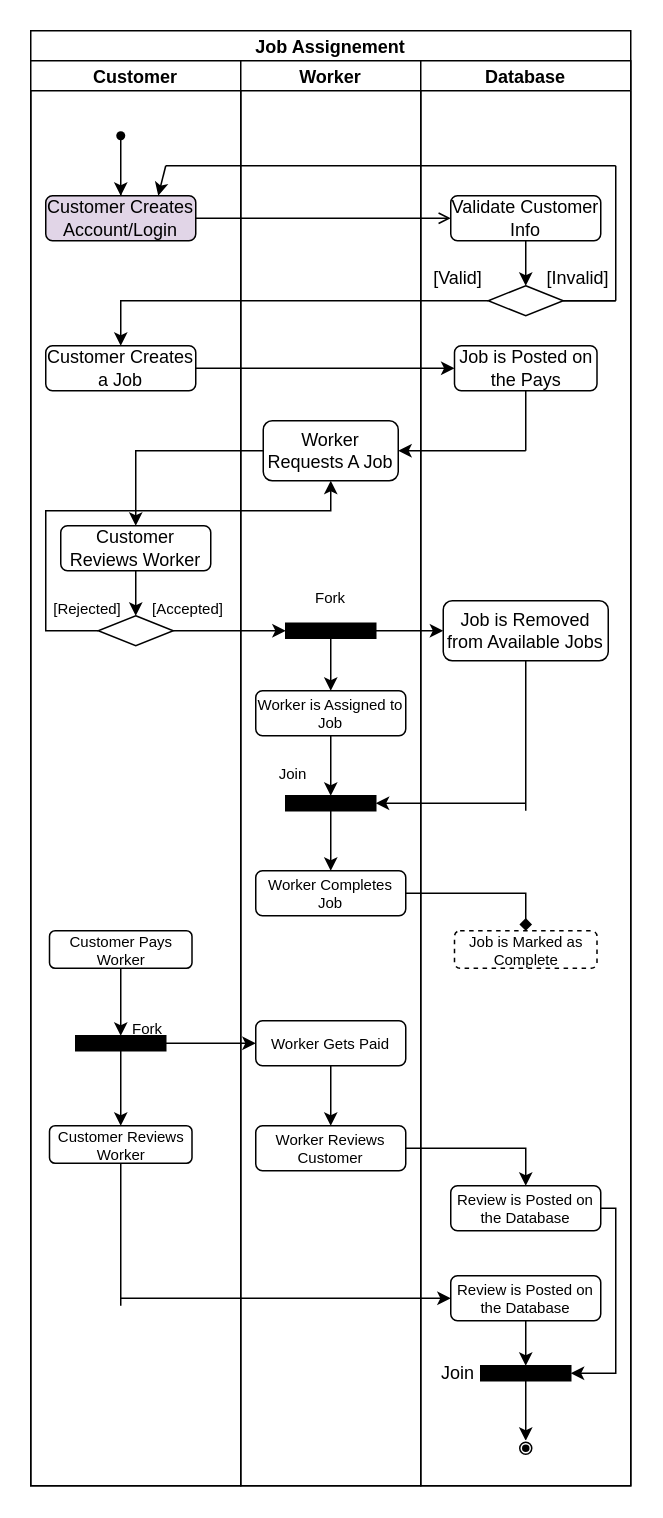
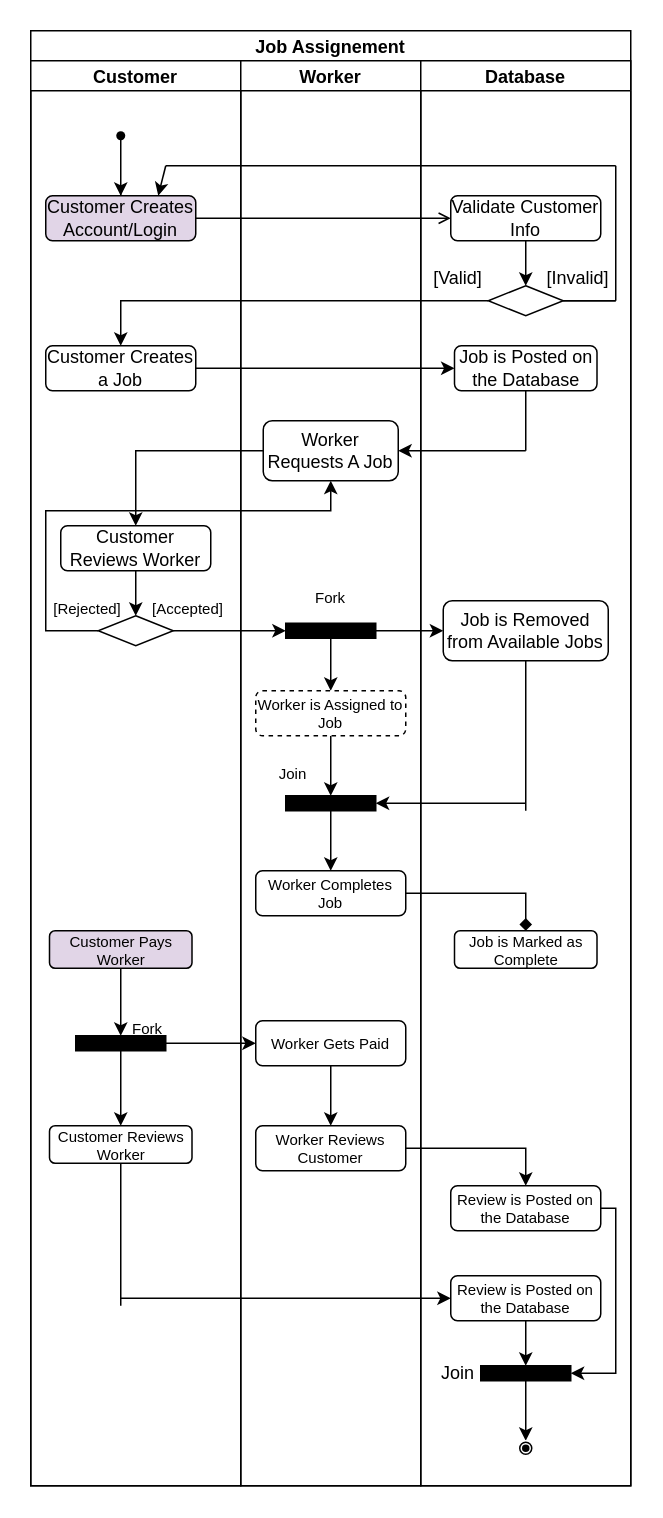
node "Job is Posted on the Pays": label "Job is Posted on the Pays" -> "Job is Posted on the Database"
node "Worker is Assigned to Job": style solid -> dashed
node "Customer Pays Worker": fillcolor #ffffff -> #e1d5e7
node "Job is Marked as Complete": style dashed -> solid
